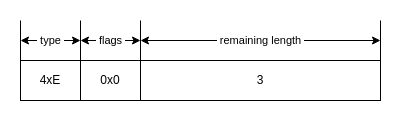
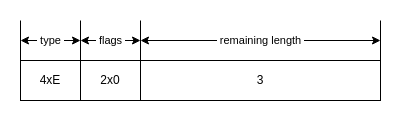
node "0x0": label "0x0" -> "2x0"
